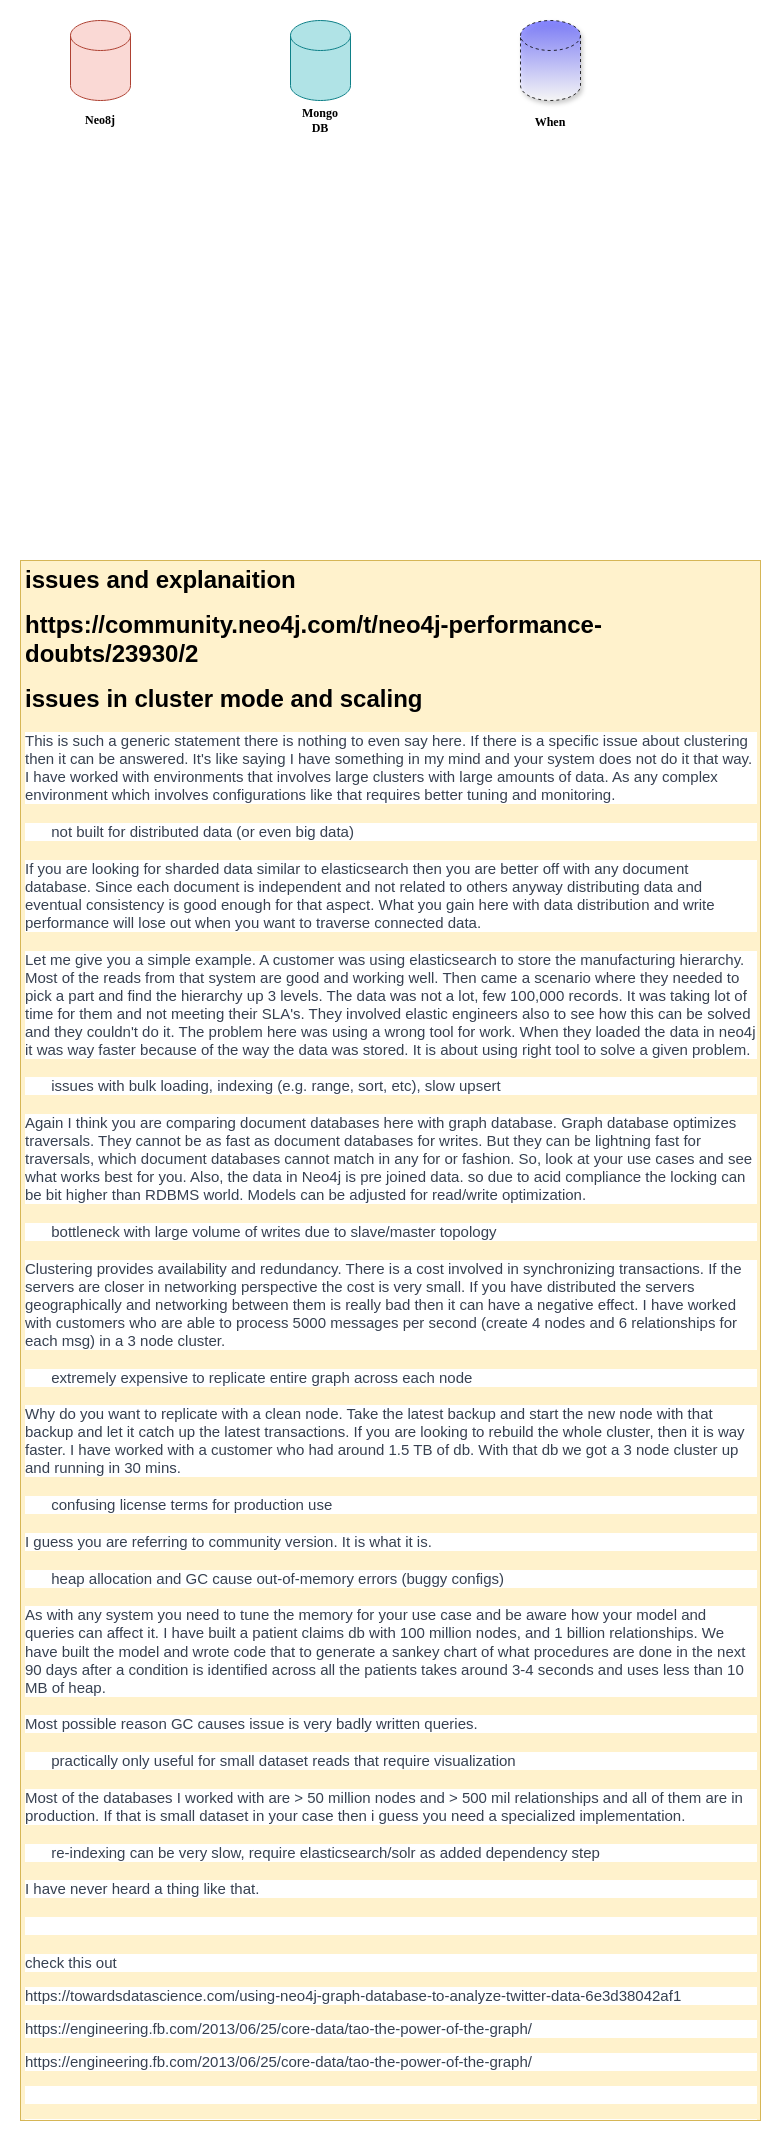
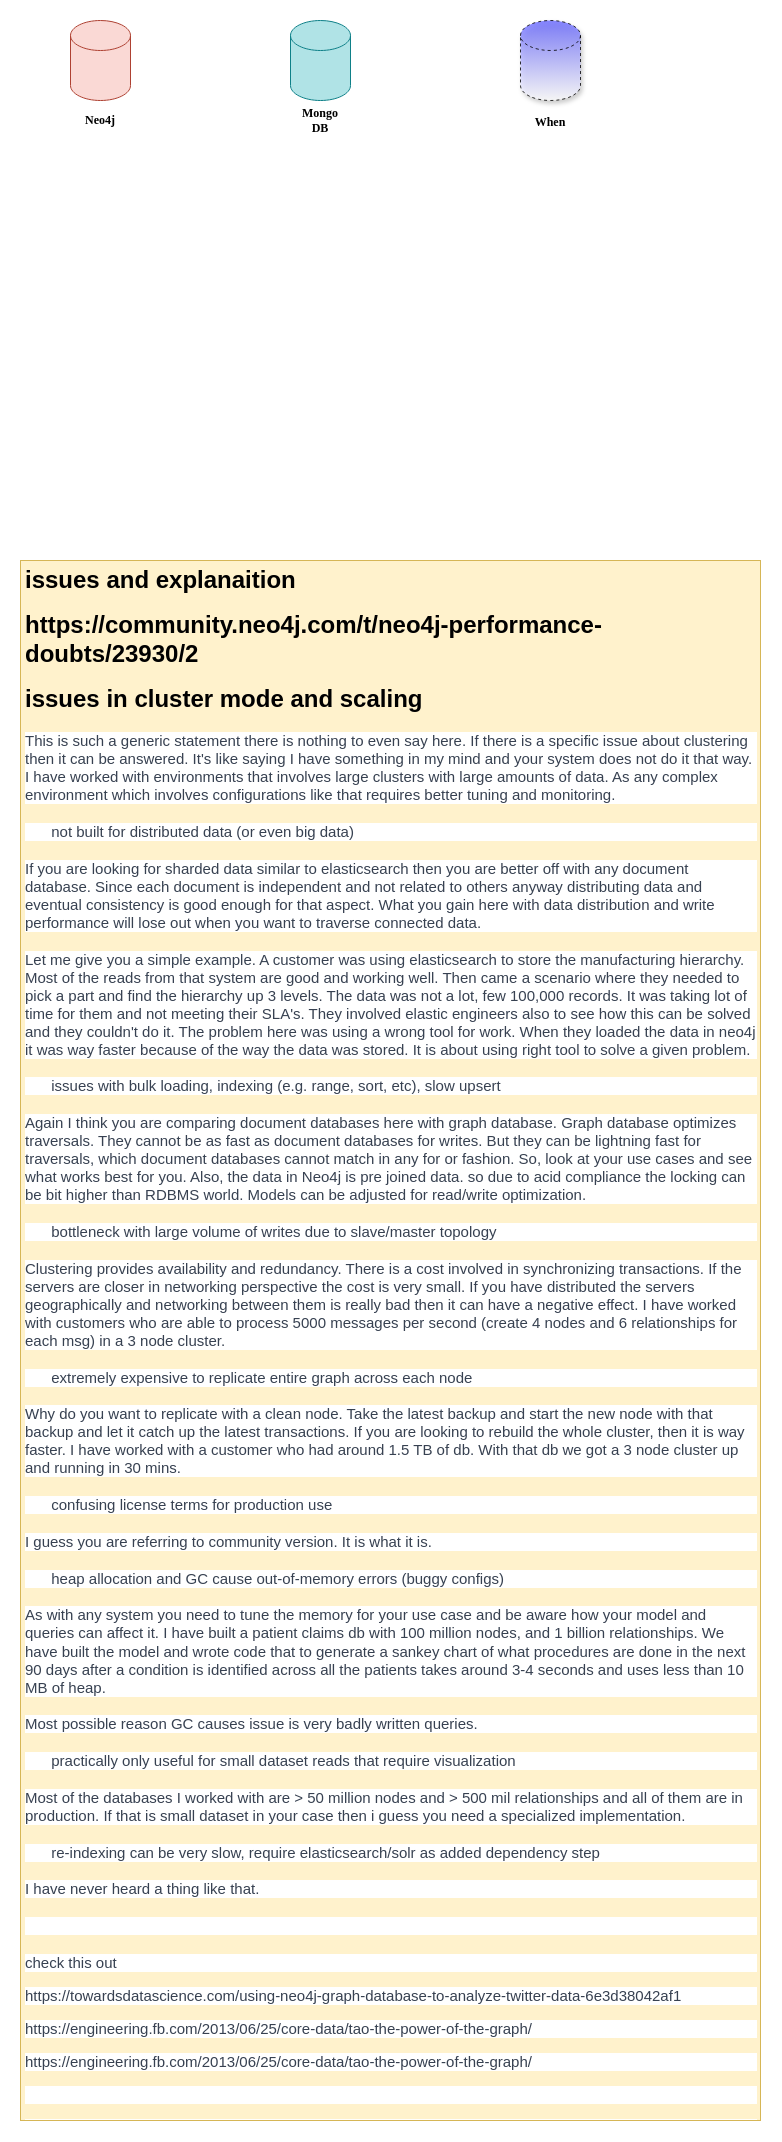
node "Neo8j": label "Neo8j" -> "Neo4j"
